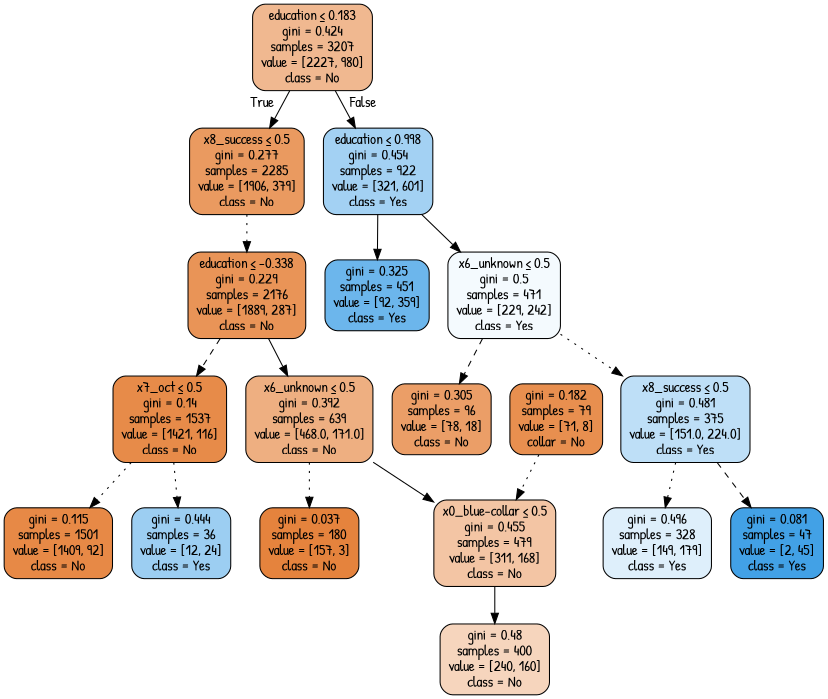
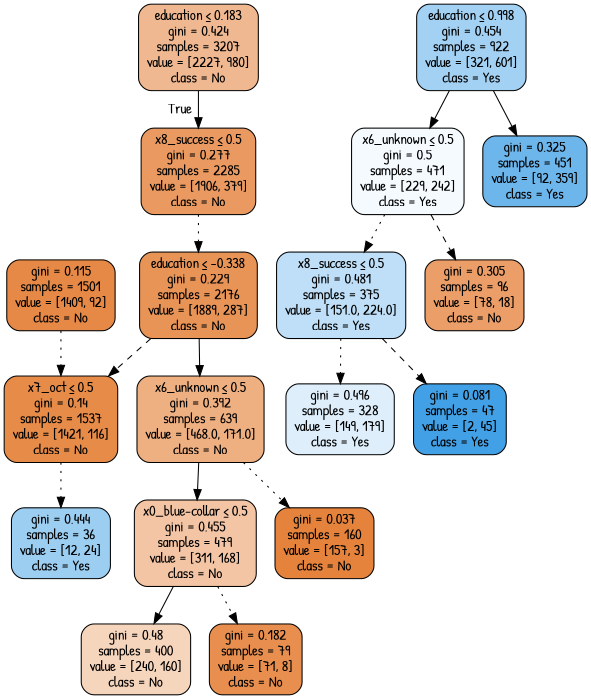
edge "education ≤ 0.183" -> "education ≤ 0.998": removed
node "gini = 0.182": text "collar = No" -> "class = No"
edge "gini = 0.182" -> "x0_blue-collar ≤ 0.5": reversed
edge "x7_oct ≤ 0.5" -> "gini = 0.115": reversed
node "gini = 0.037": text "samples = 180" -> "samples = 160"
